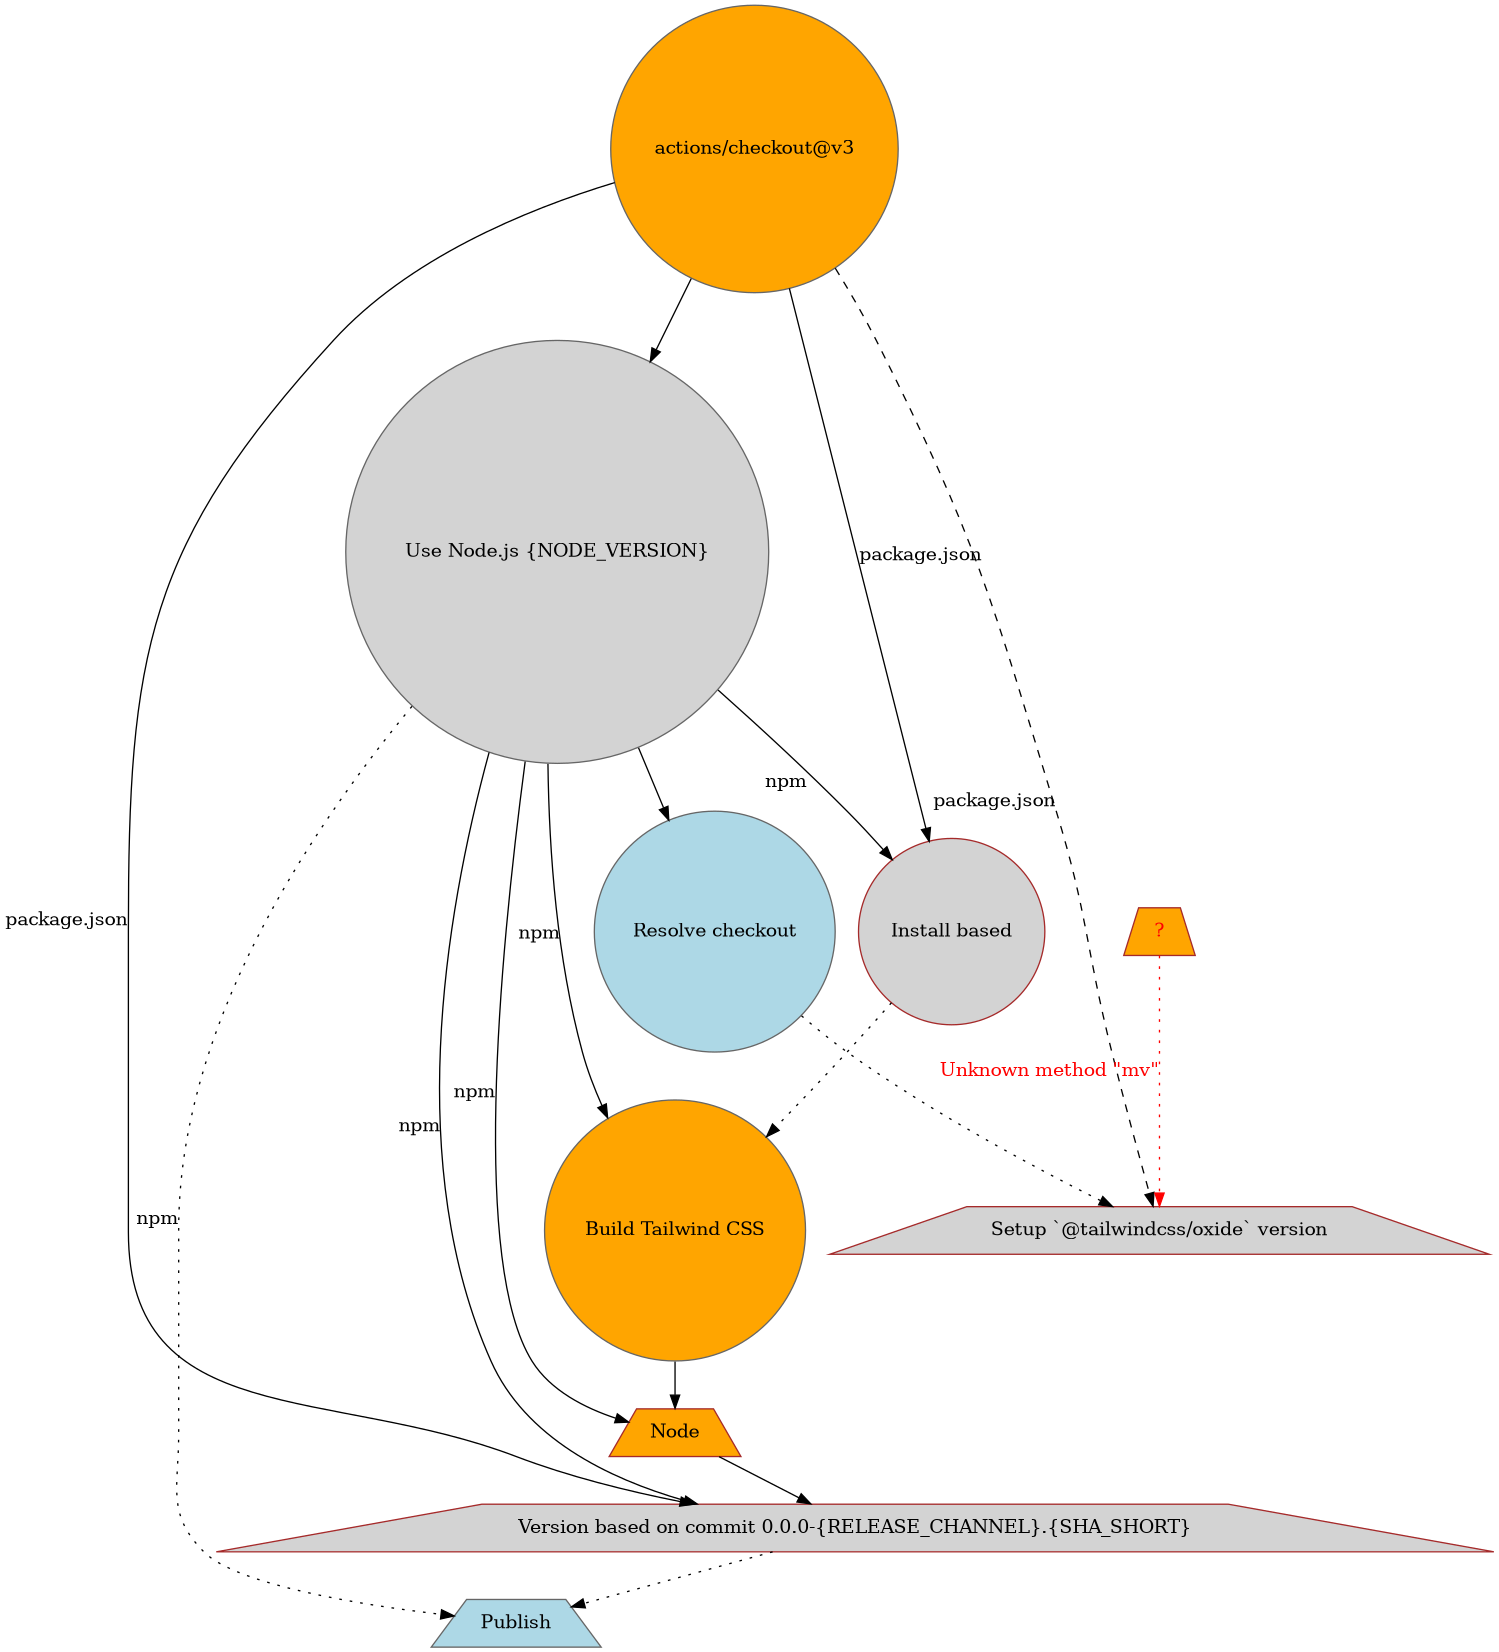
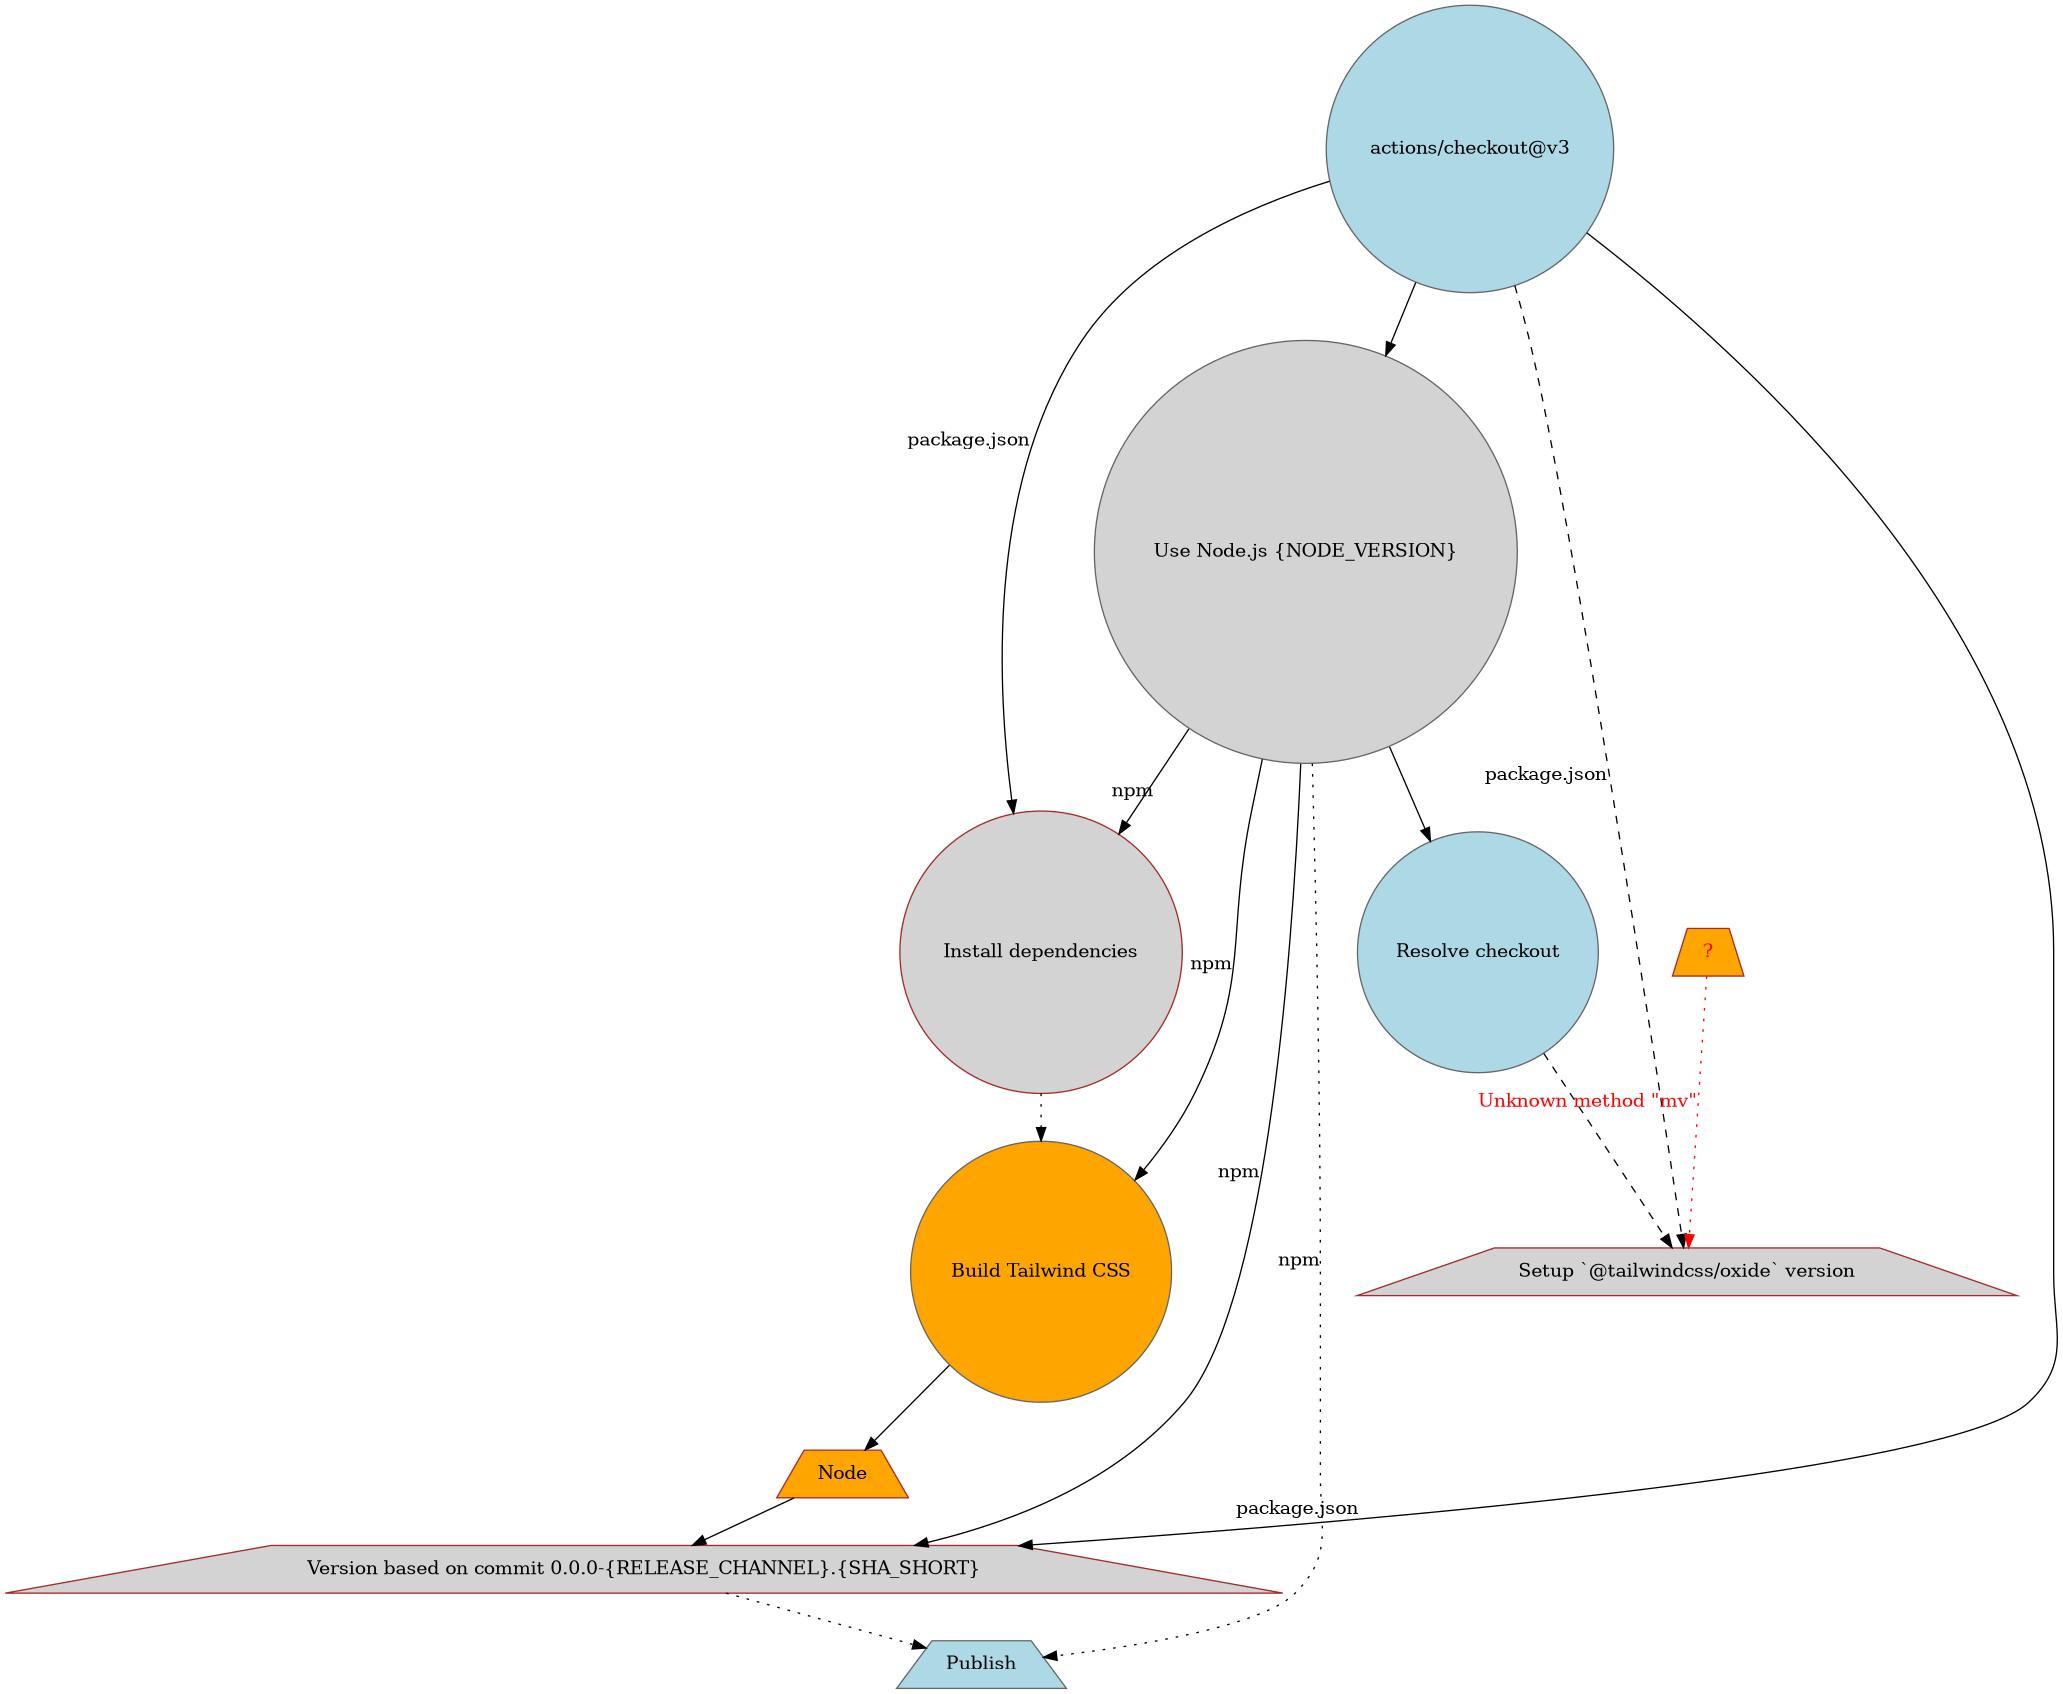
node "actions/checkout@v3": fillcolor orange -> lightblue
node "Install based": label "Install based" -> "Install dependencies"
edge "Use Node.js {NODE_VERSION}" -> "Node": removed, label "npm"
edge "Resolve checkout" -> "Setup `@tailwindcss/oxide` version": style dotted -> dashed
